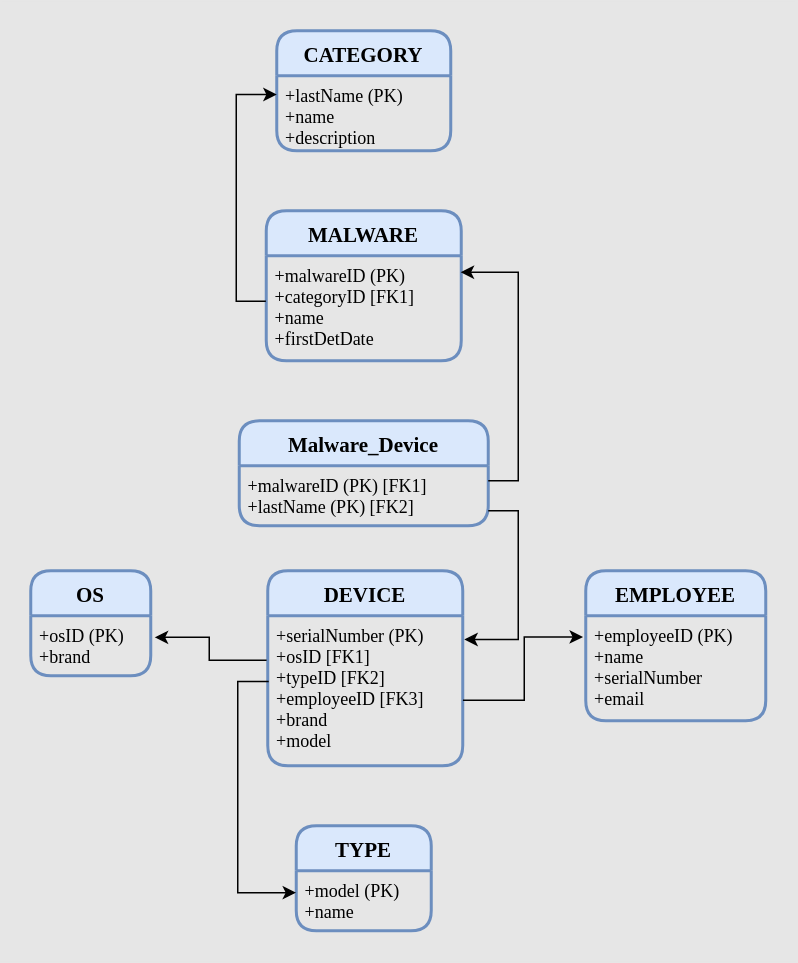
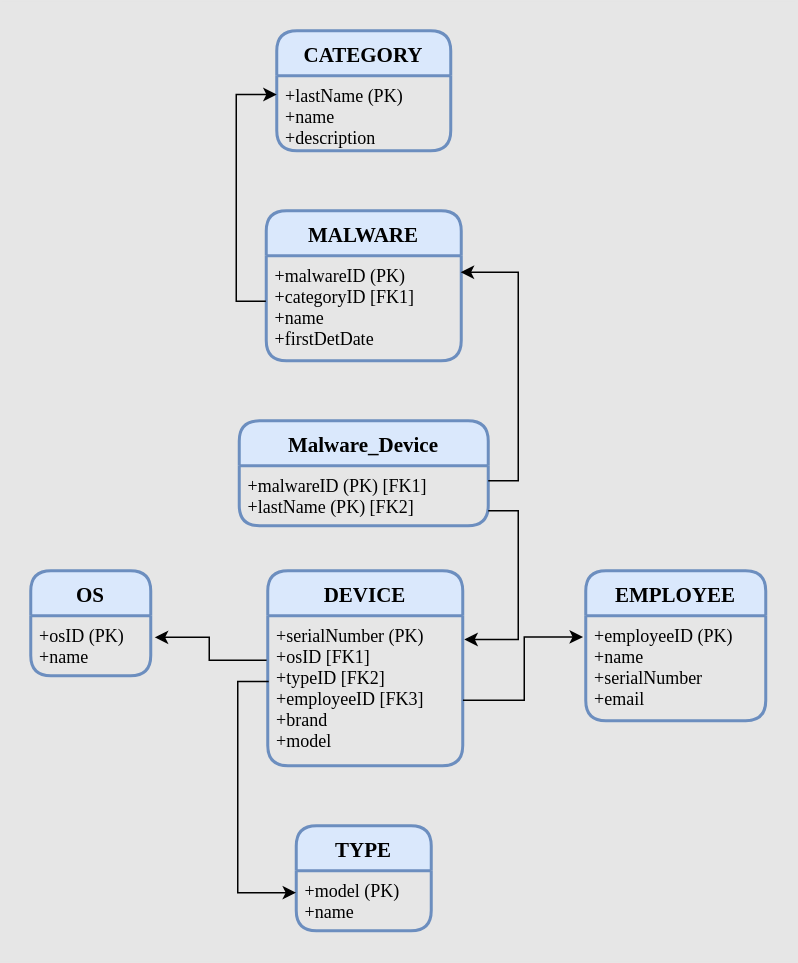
node "+osID (PK) +brand": label "+osID (PK) +brand" -> "+osID (PK) +name"
